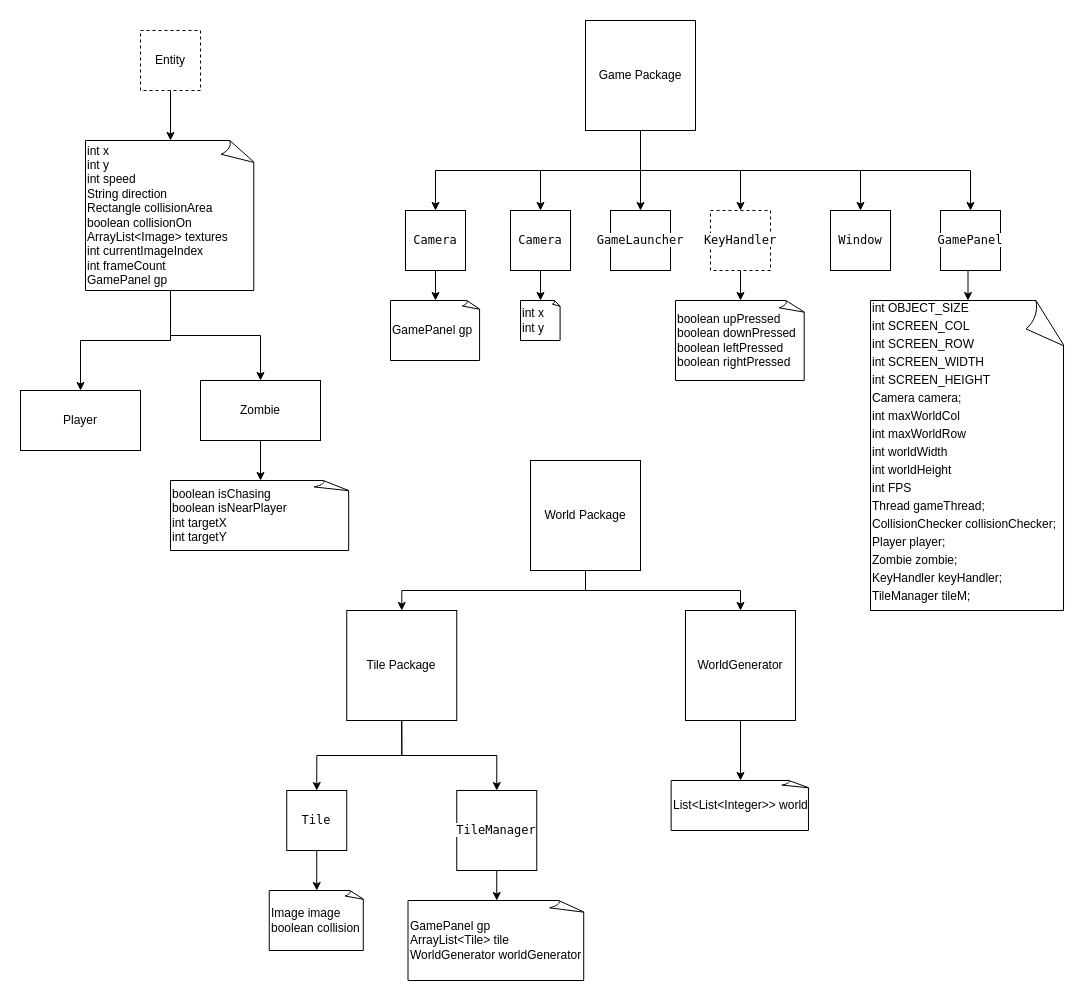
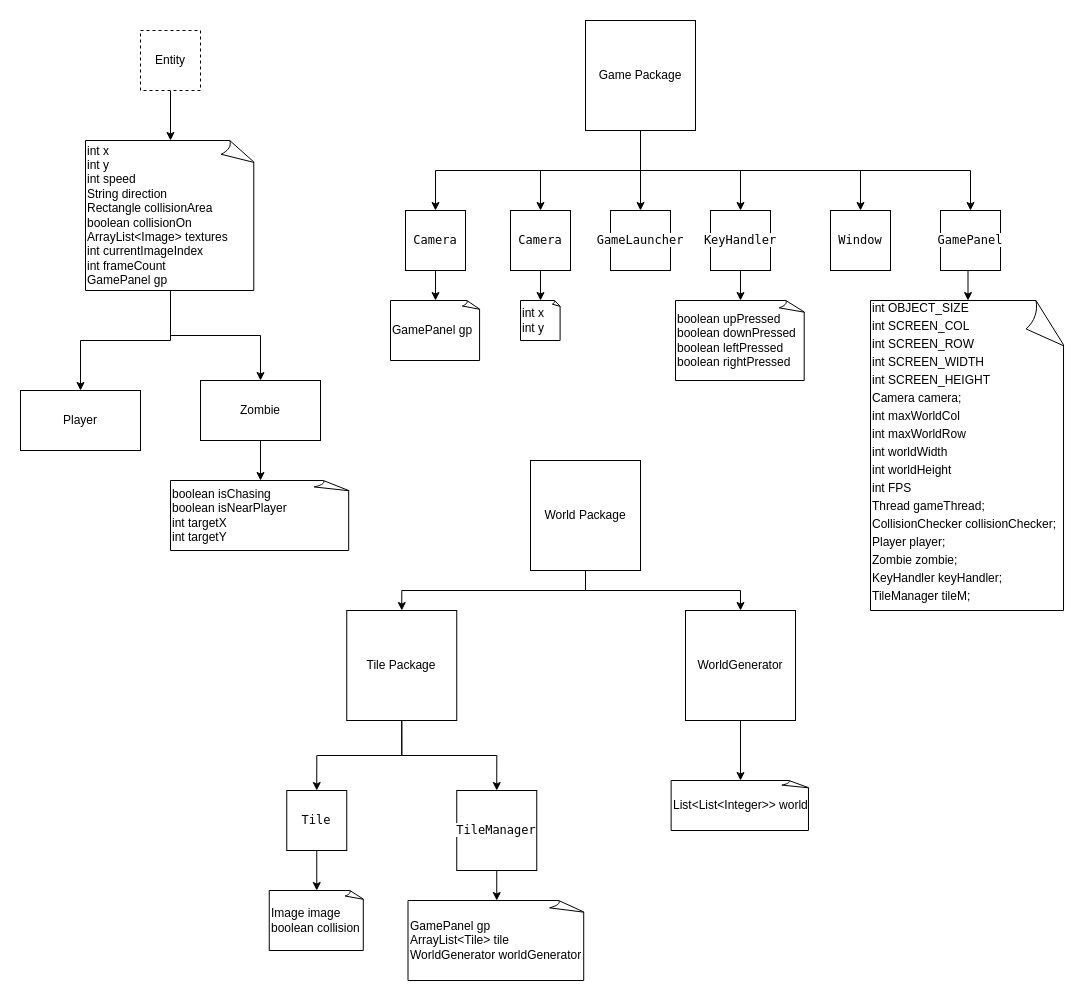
node "KeyHandler": style dashed -> solid
